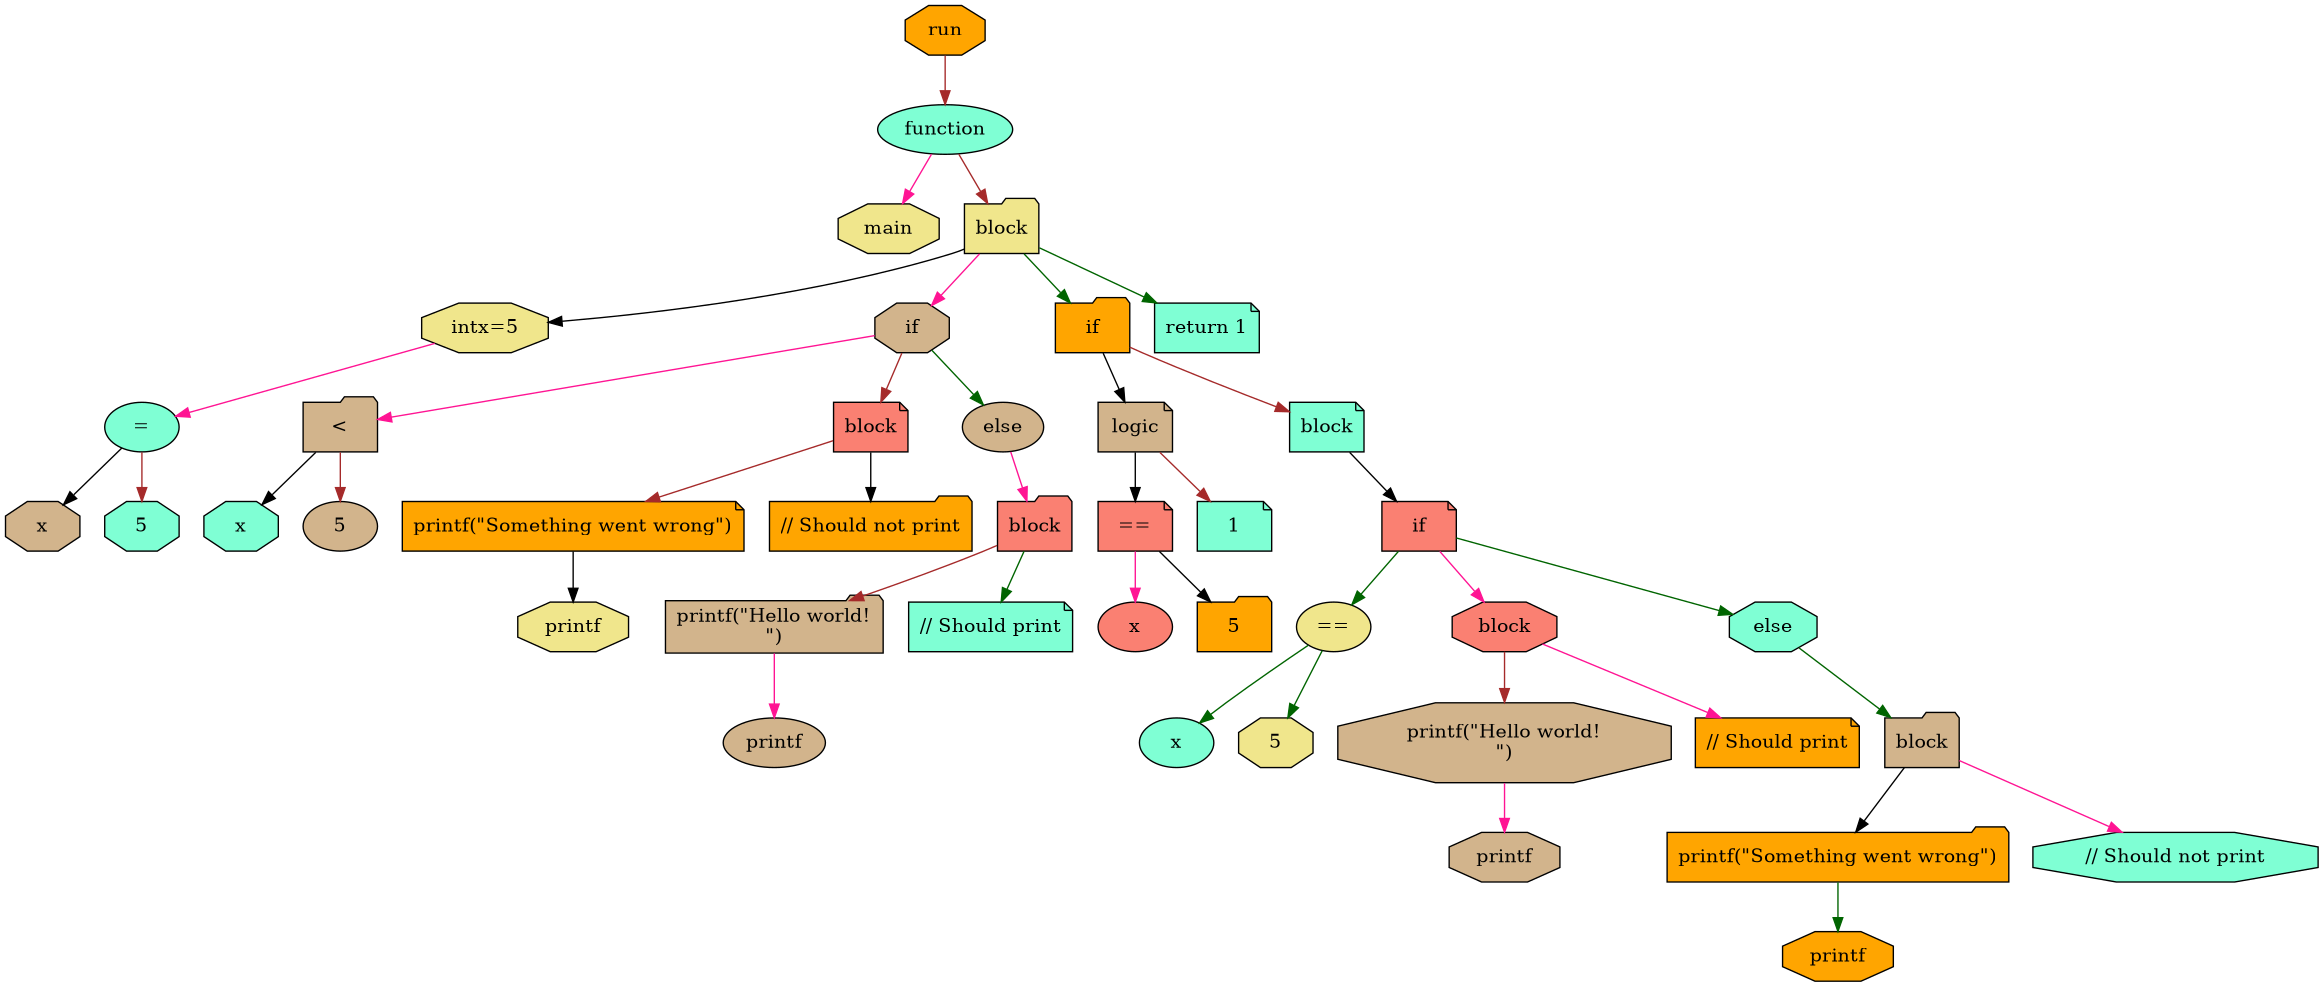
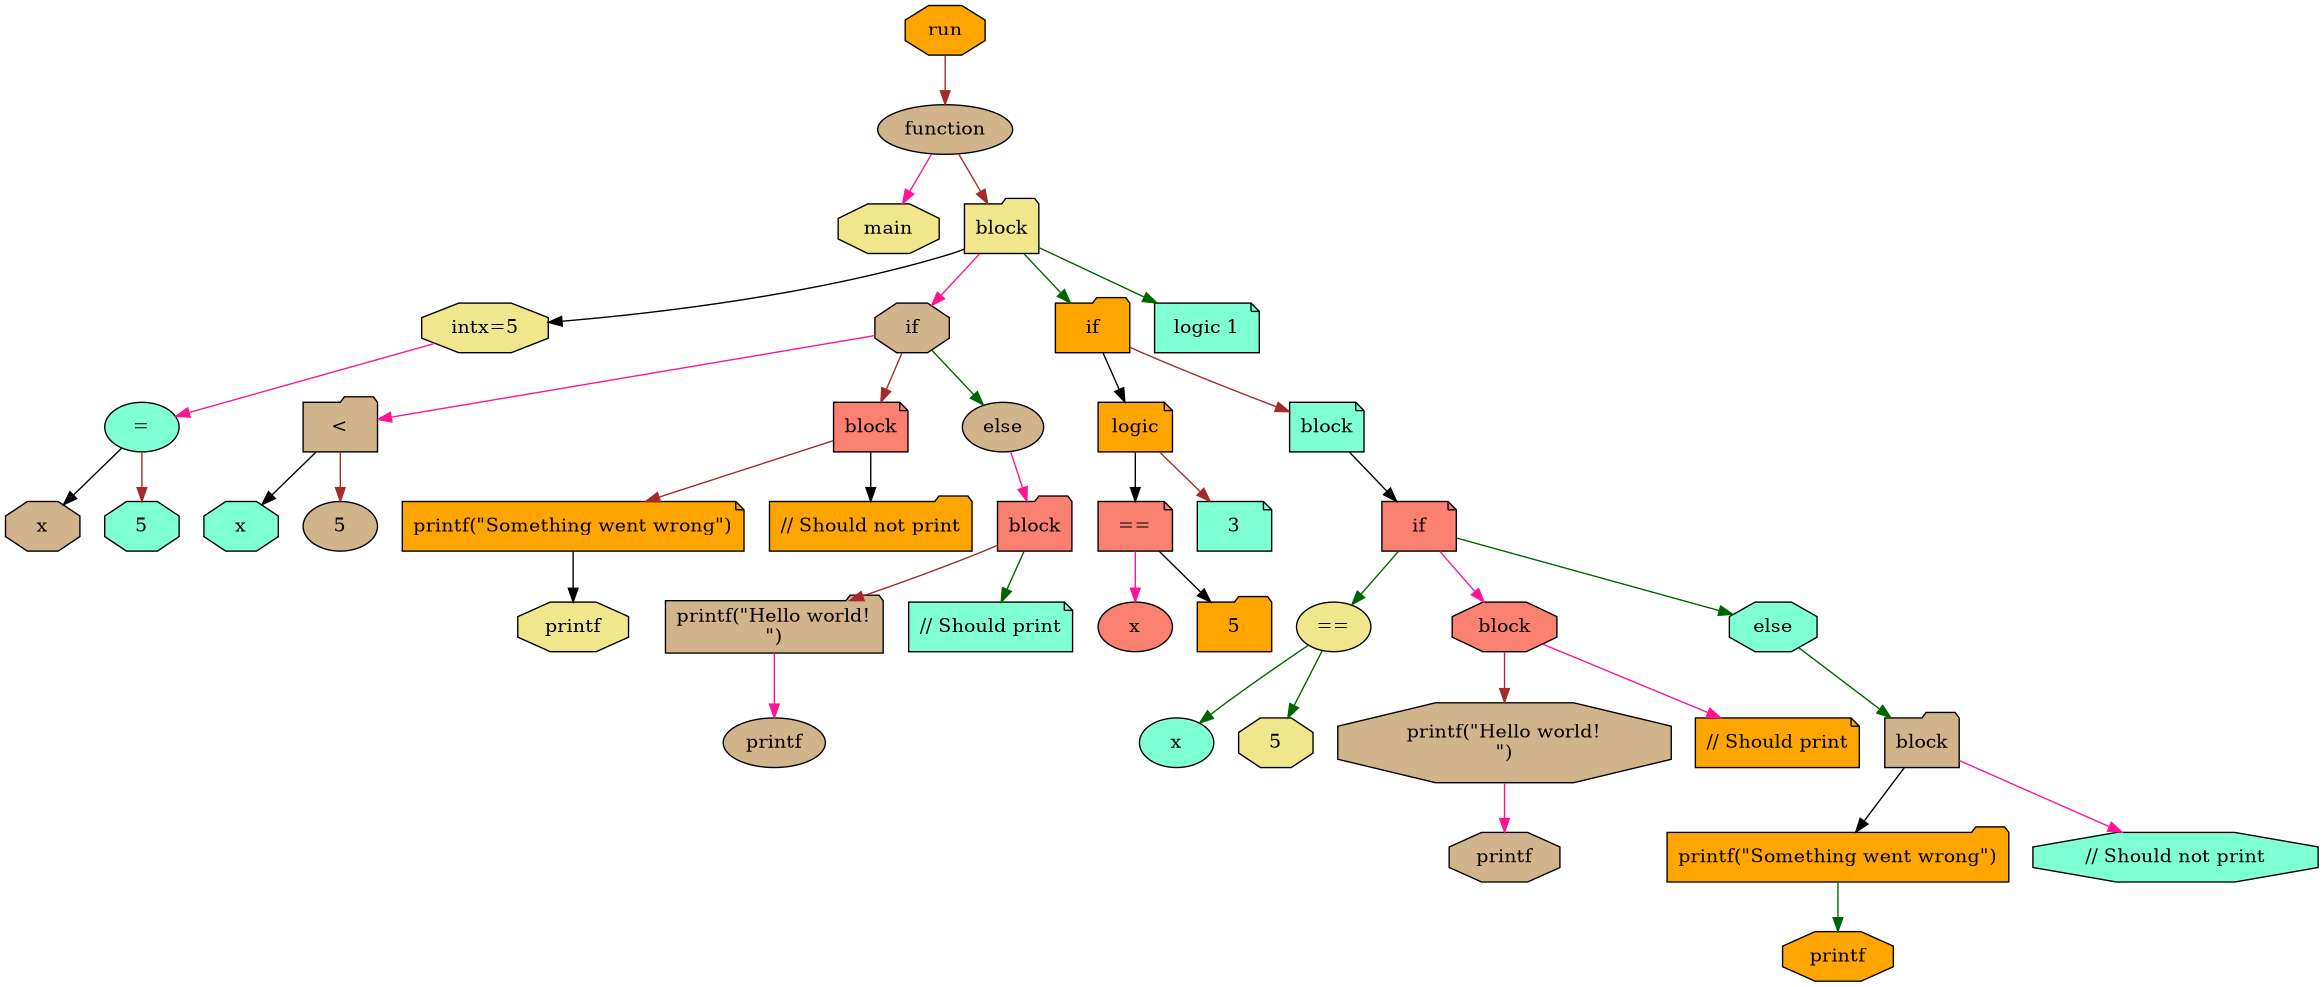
node "function": fillcolor aquamarine -> tan
node "return 1": label "return 1" -> "logic 1"
node "logic": fillcolor tan -> orange
node "1": label "1" -> "3"
